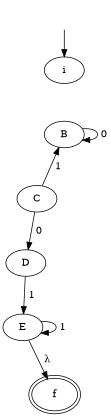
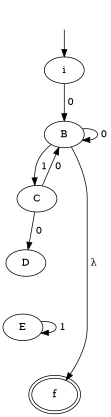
edge "i" -> "B": added, label "0"
edge "B" -> "C": added, label "1"
edge "C" -> "B": label " 1" -> " 0"
edge "D" -> "E": removed, label "1"
edge "E" -> "f": now "B" -> "f"
